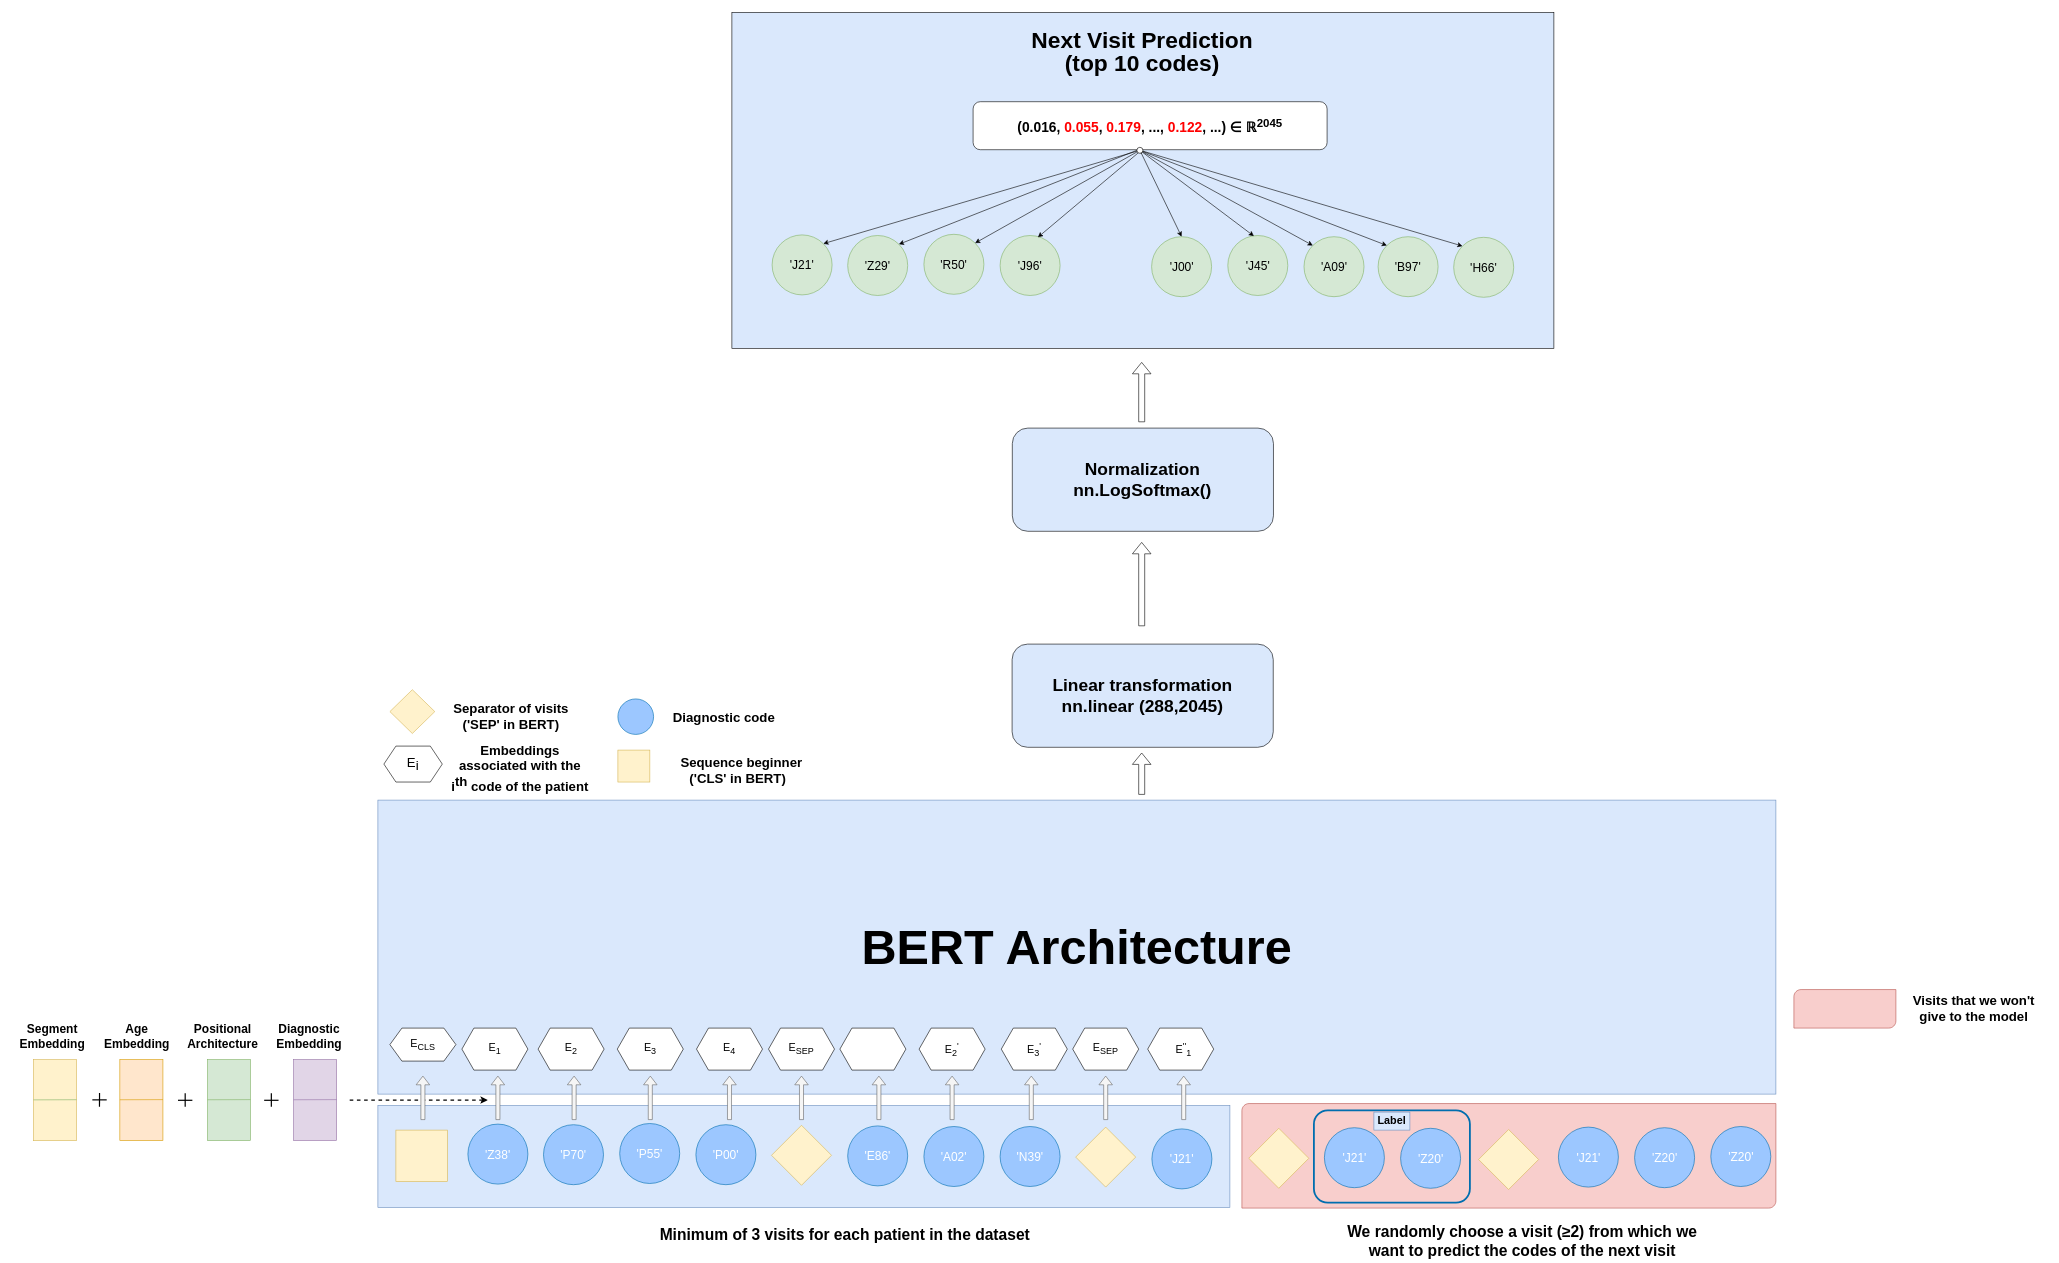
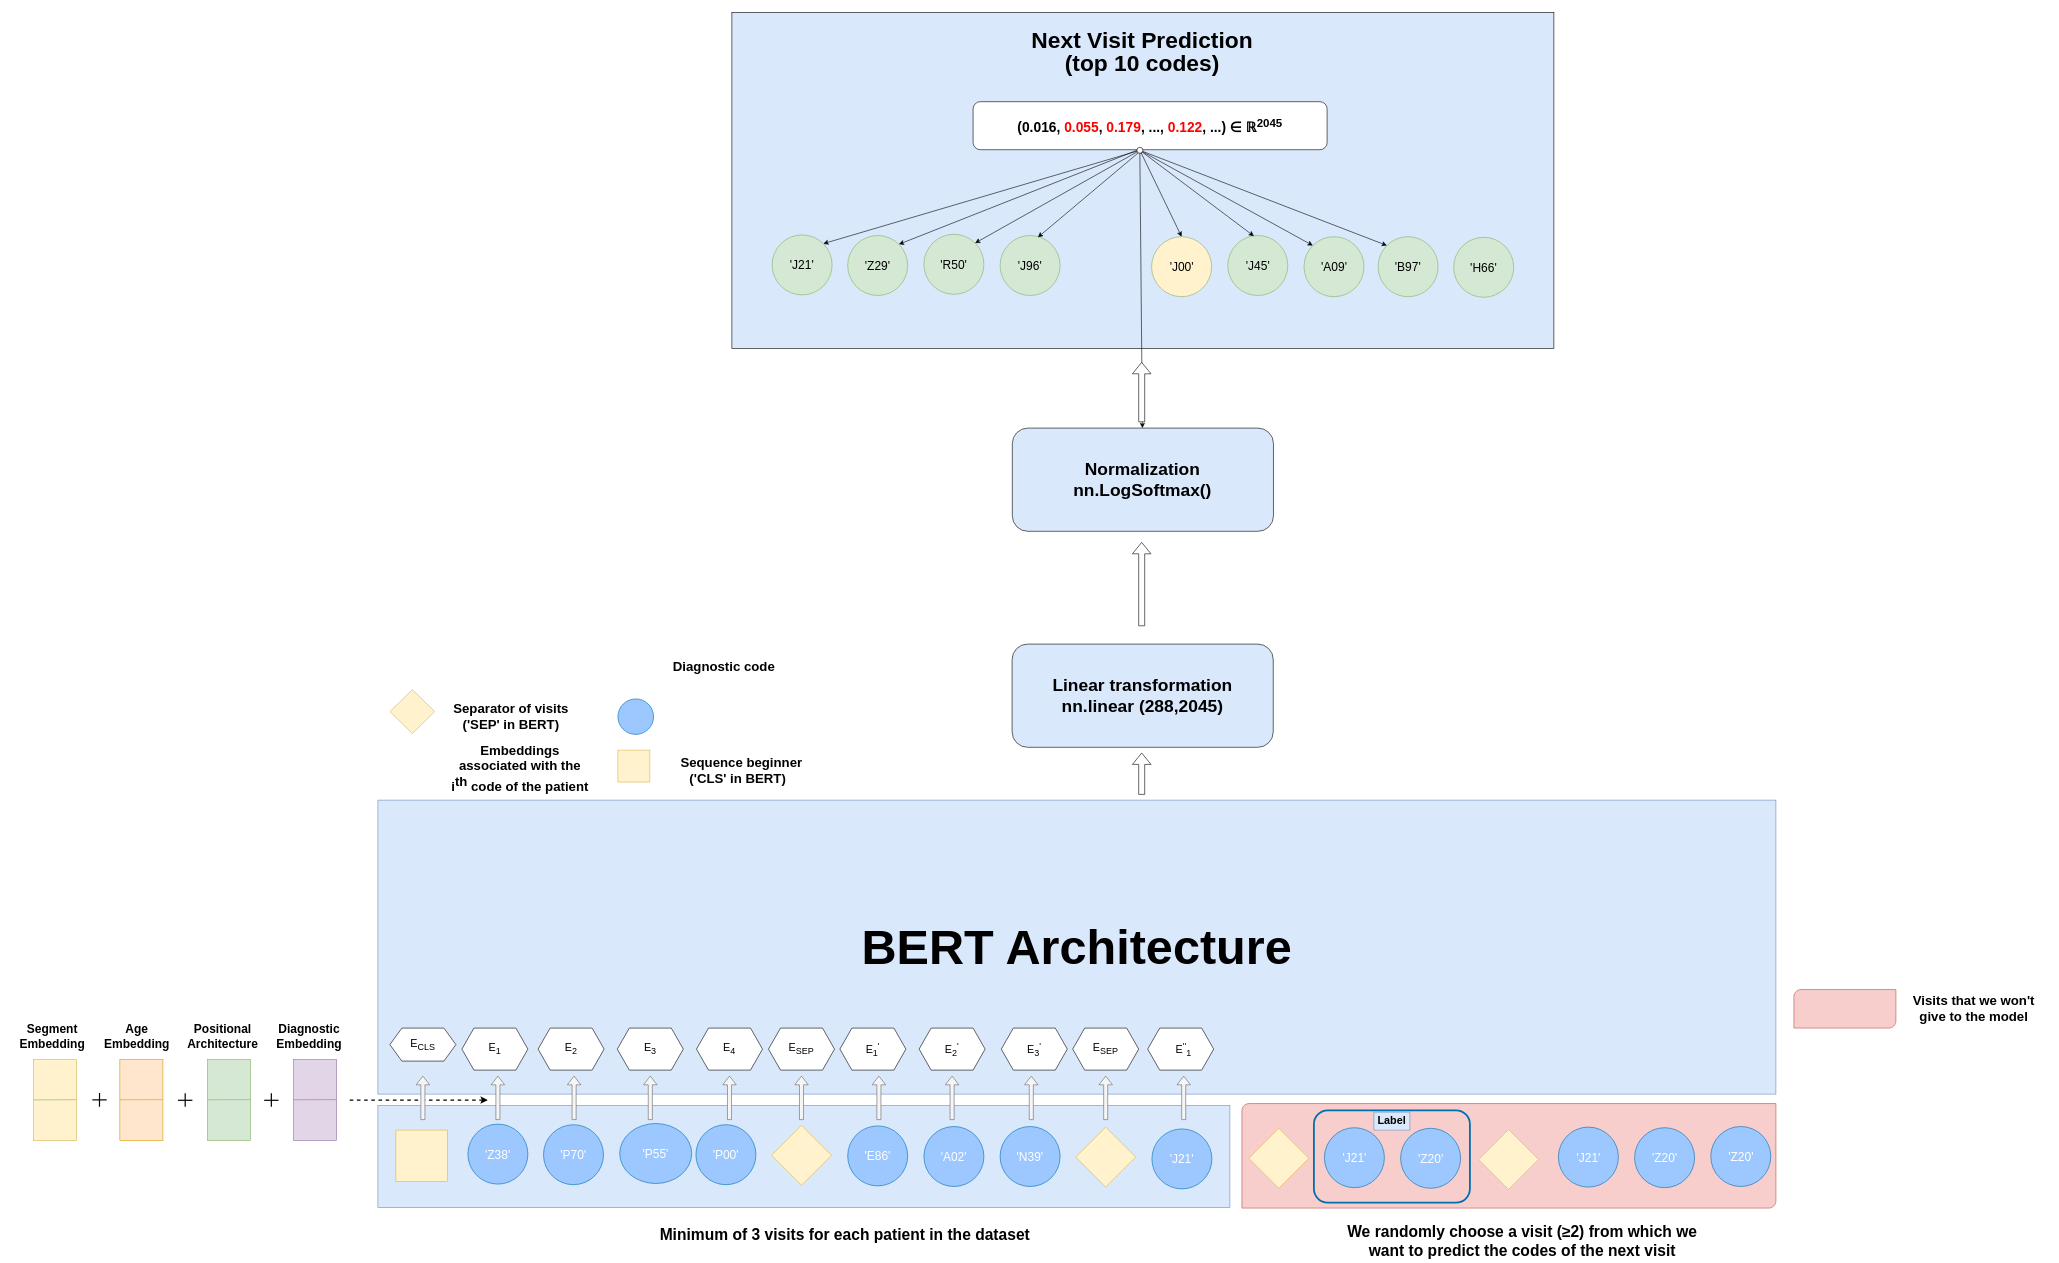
edge "(0.016, 0.055, 0.179, ..., 0.122, ...) ∈ ℝ2045" -> "'H66'": now "(0.016, 0.055, 0.179, ..., 0.122, ...) ∈ ℝ2045" -> "Normalization nn.LogSoftmax()"
node "'J00'": fillcolor #d5e8d4 -> #fff2cc
node "Diagnostic code": moved (724, 716) -> (724, 665)
node "Ei": removed
node "E1'": added
node "'P55'": size 60x60 -> 72x60
